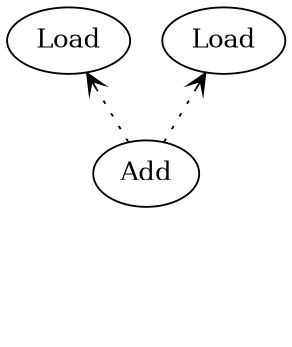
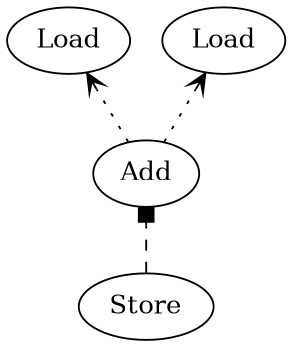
node "Store": added
